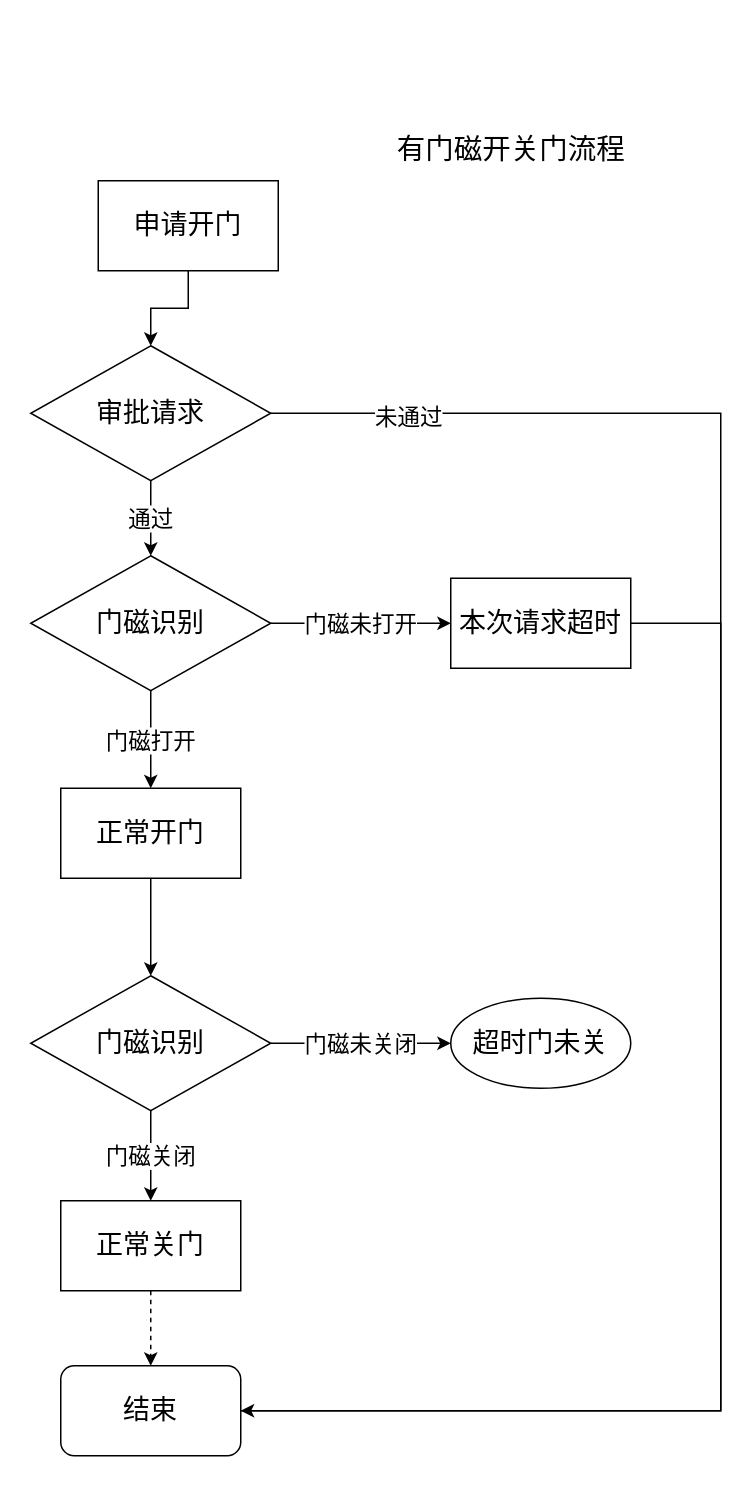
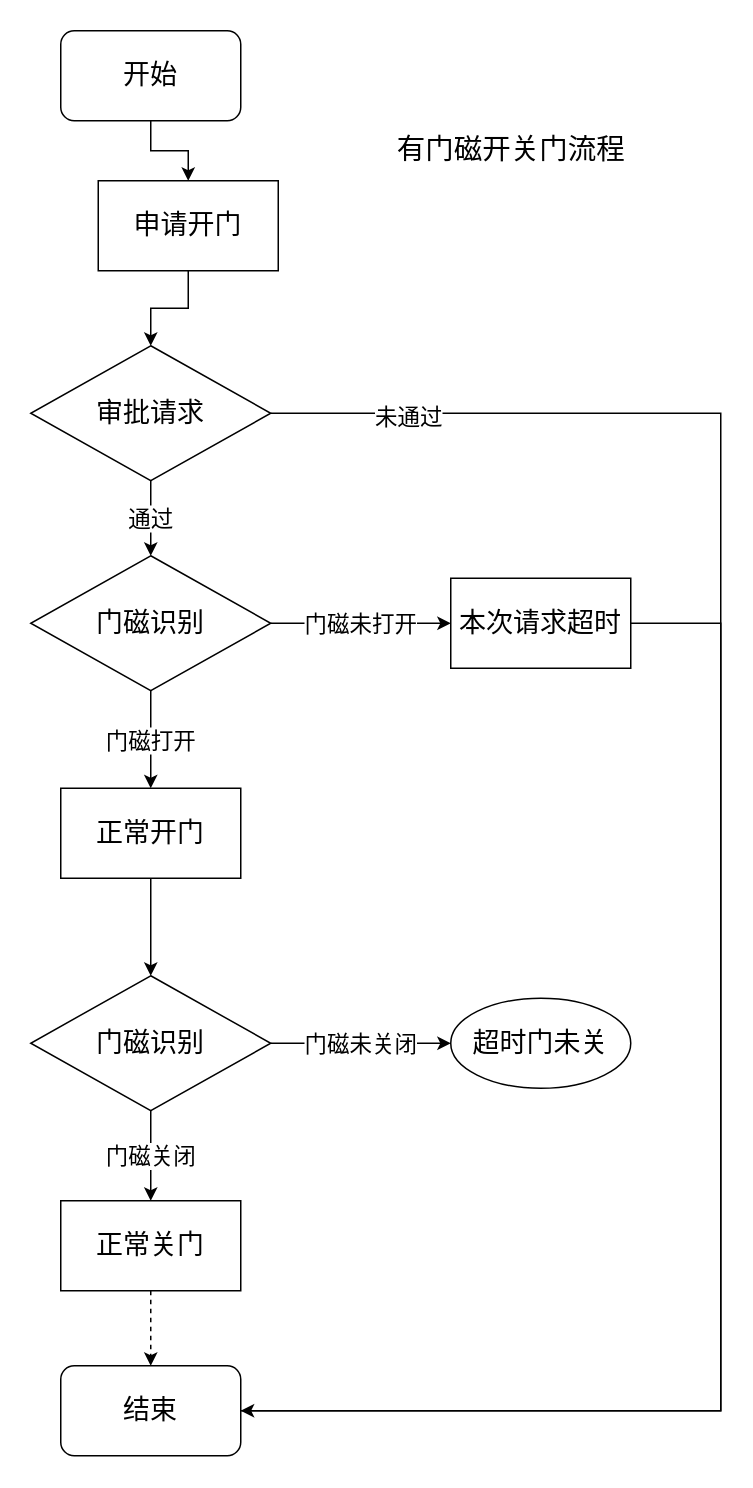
node "开始": added
edge "开始" -> "申请开门": added
